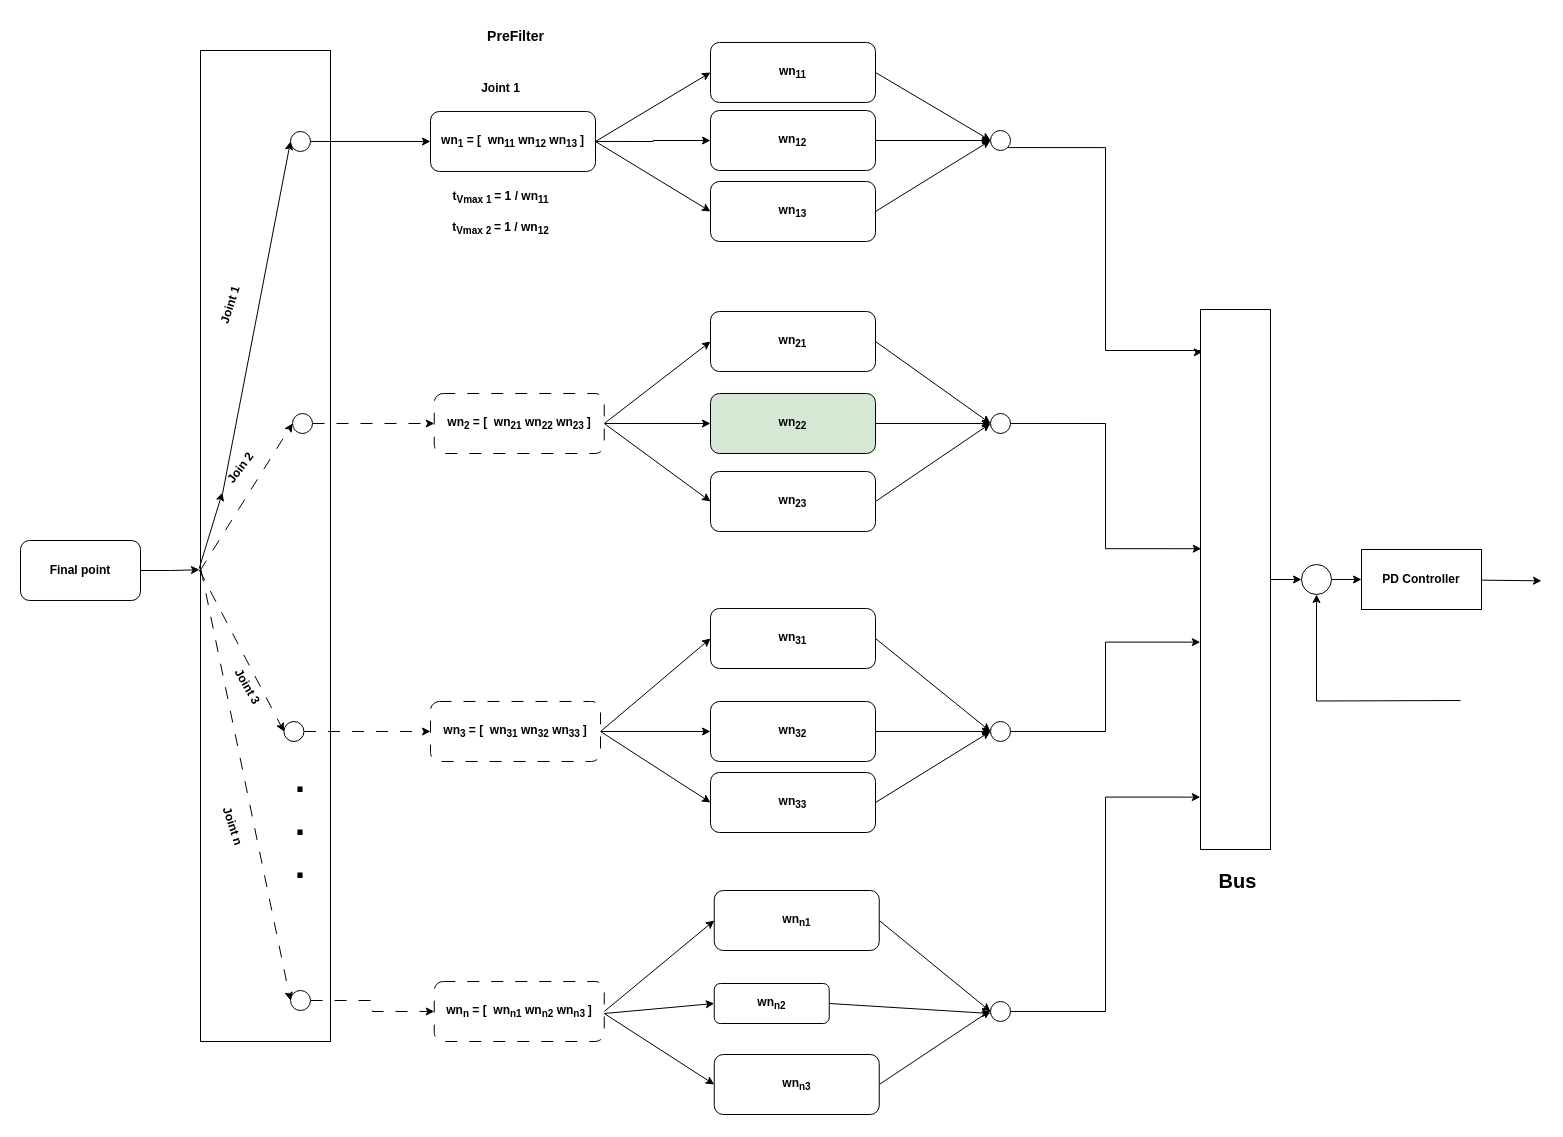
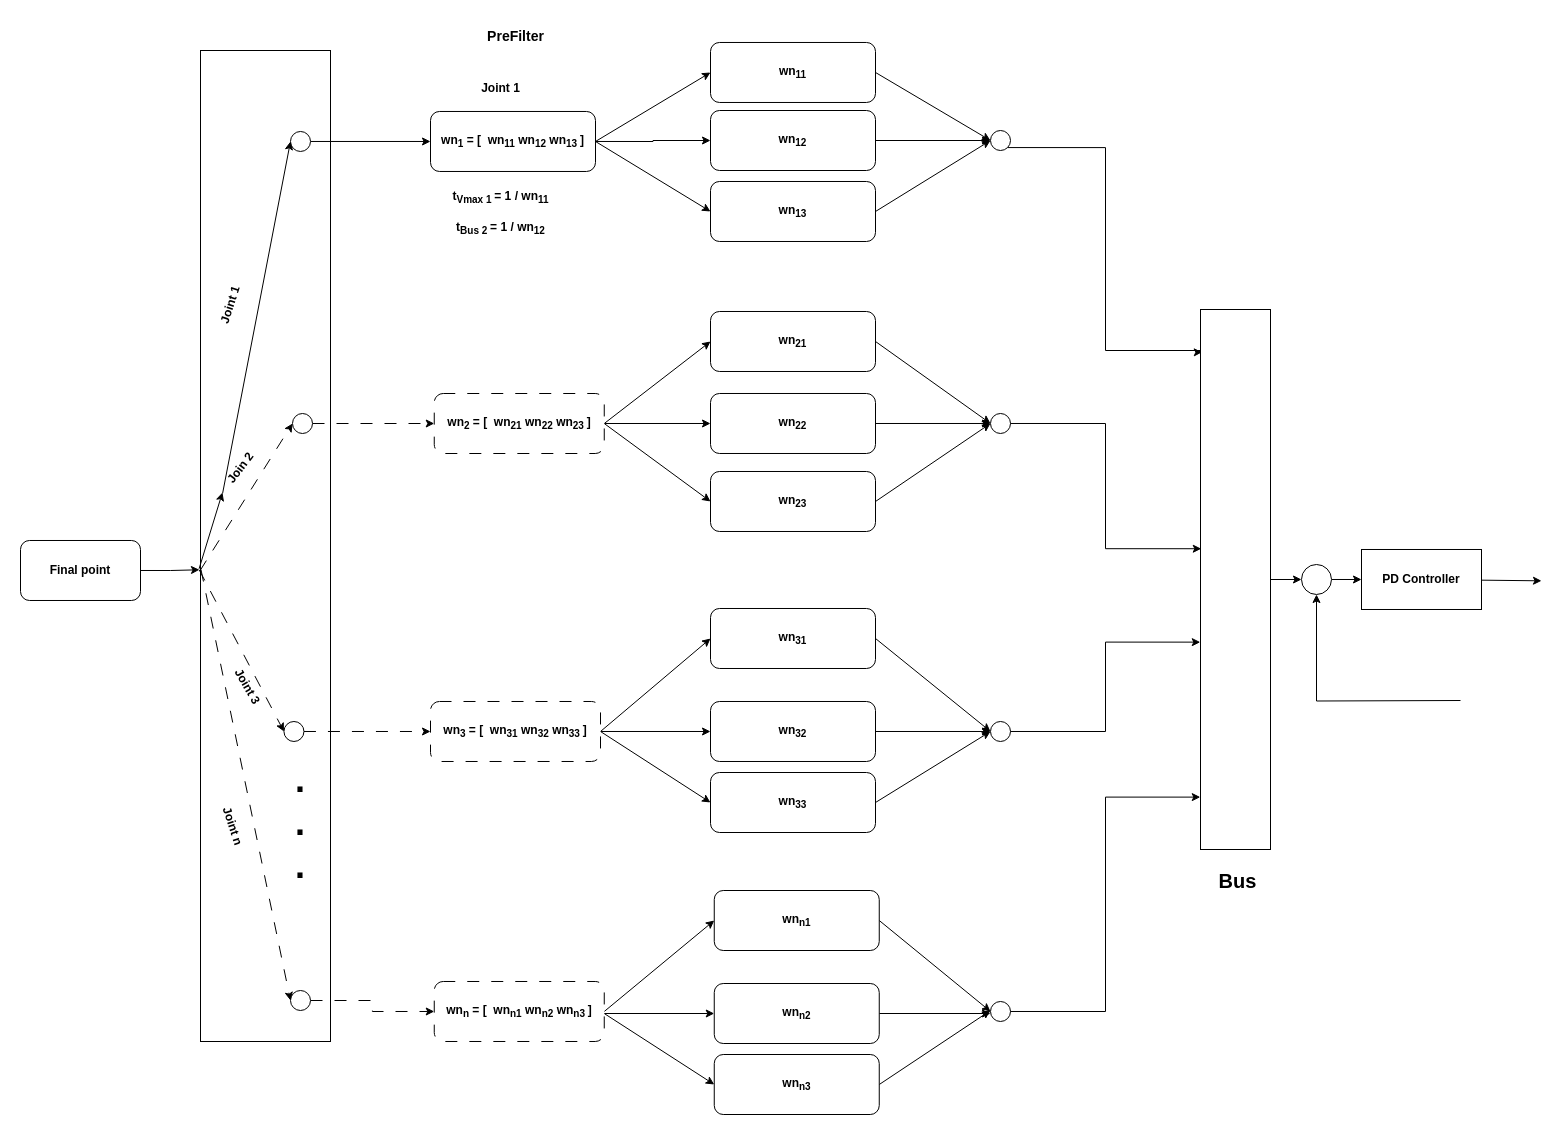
node "tVmax 2 = 1 / wn12": label "tVmax 2 = 1 / wn12" -> "tBus 2 = 1 / wn12"
node "wn22": fillcolor #d5e8d4 -> #ffffff
node "wnn2": size 115x40 -> 165x60
